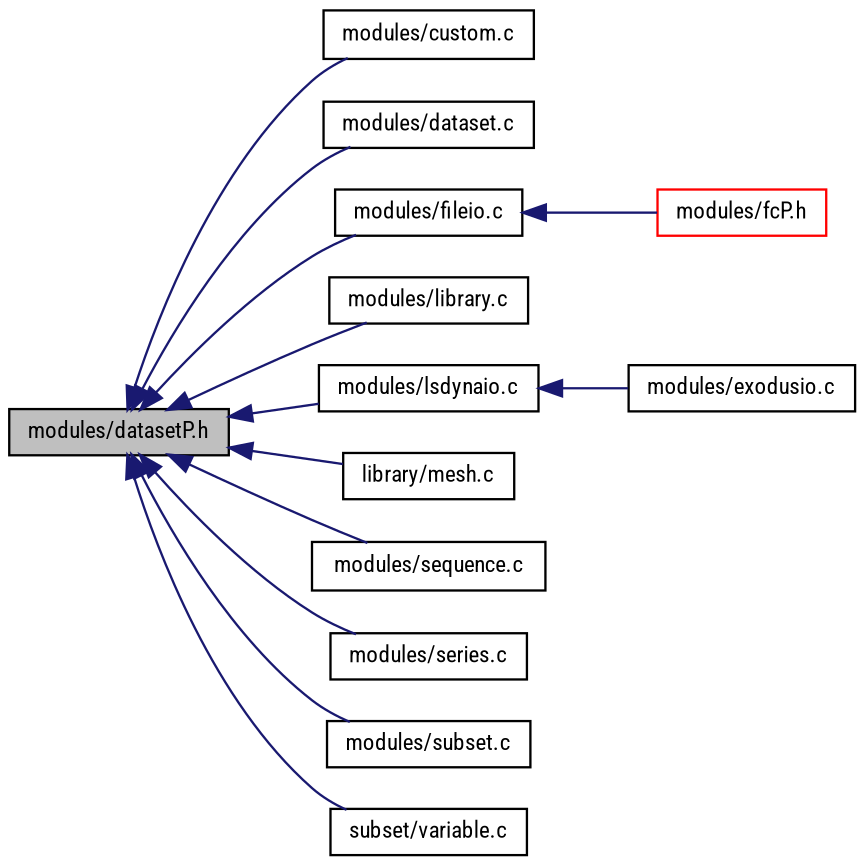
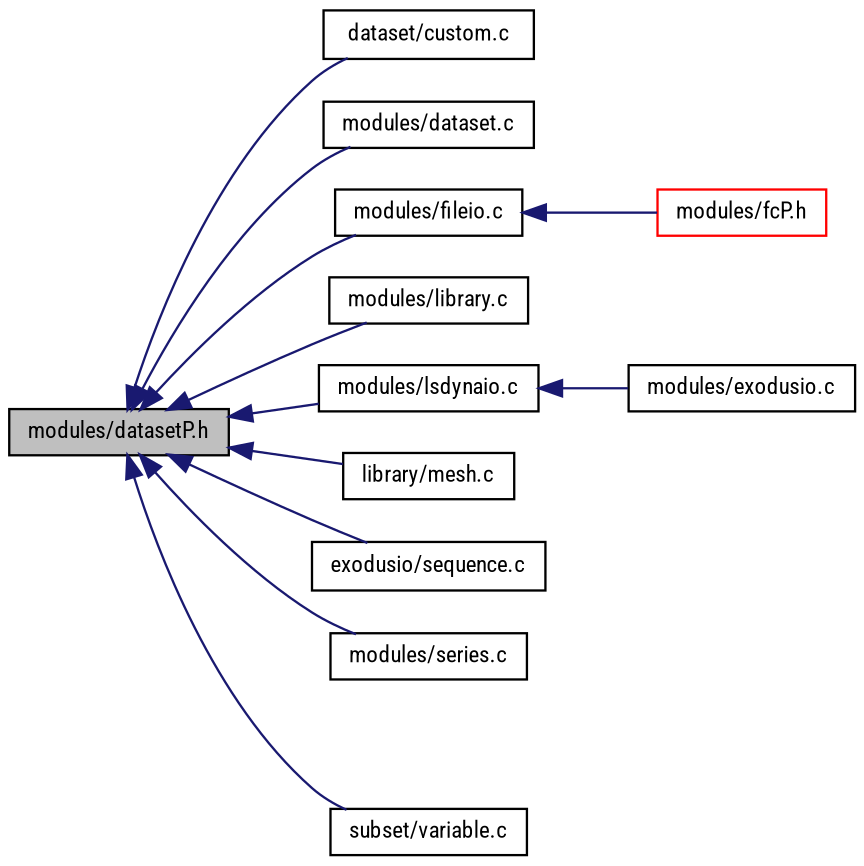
node "modules/custom.c": label "modules/custom.c" -> "dataset/custom.c"
node "modules/sequence.c": label "modules/sequence.c" -> "exodusio/sequence.c"
node "modules/subset.c": removed
